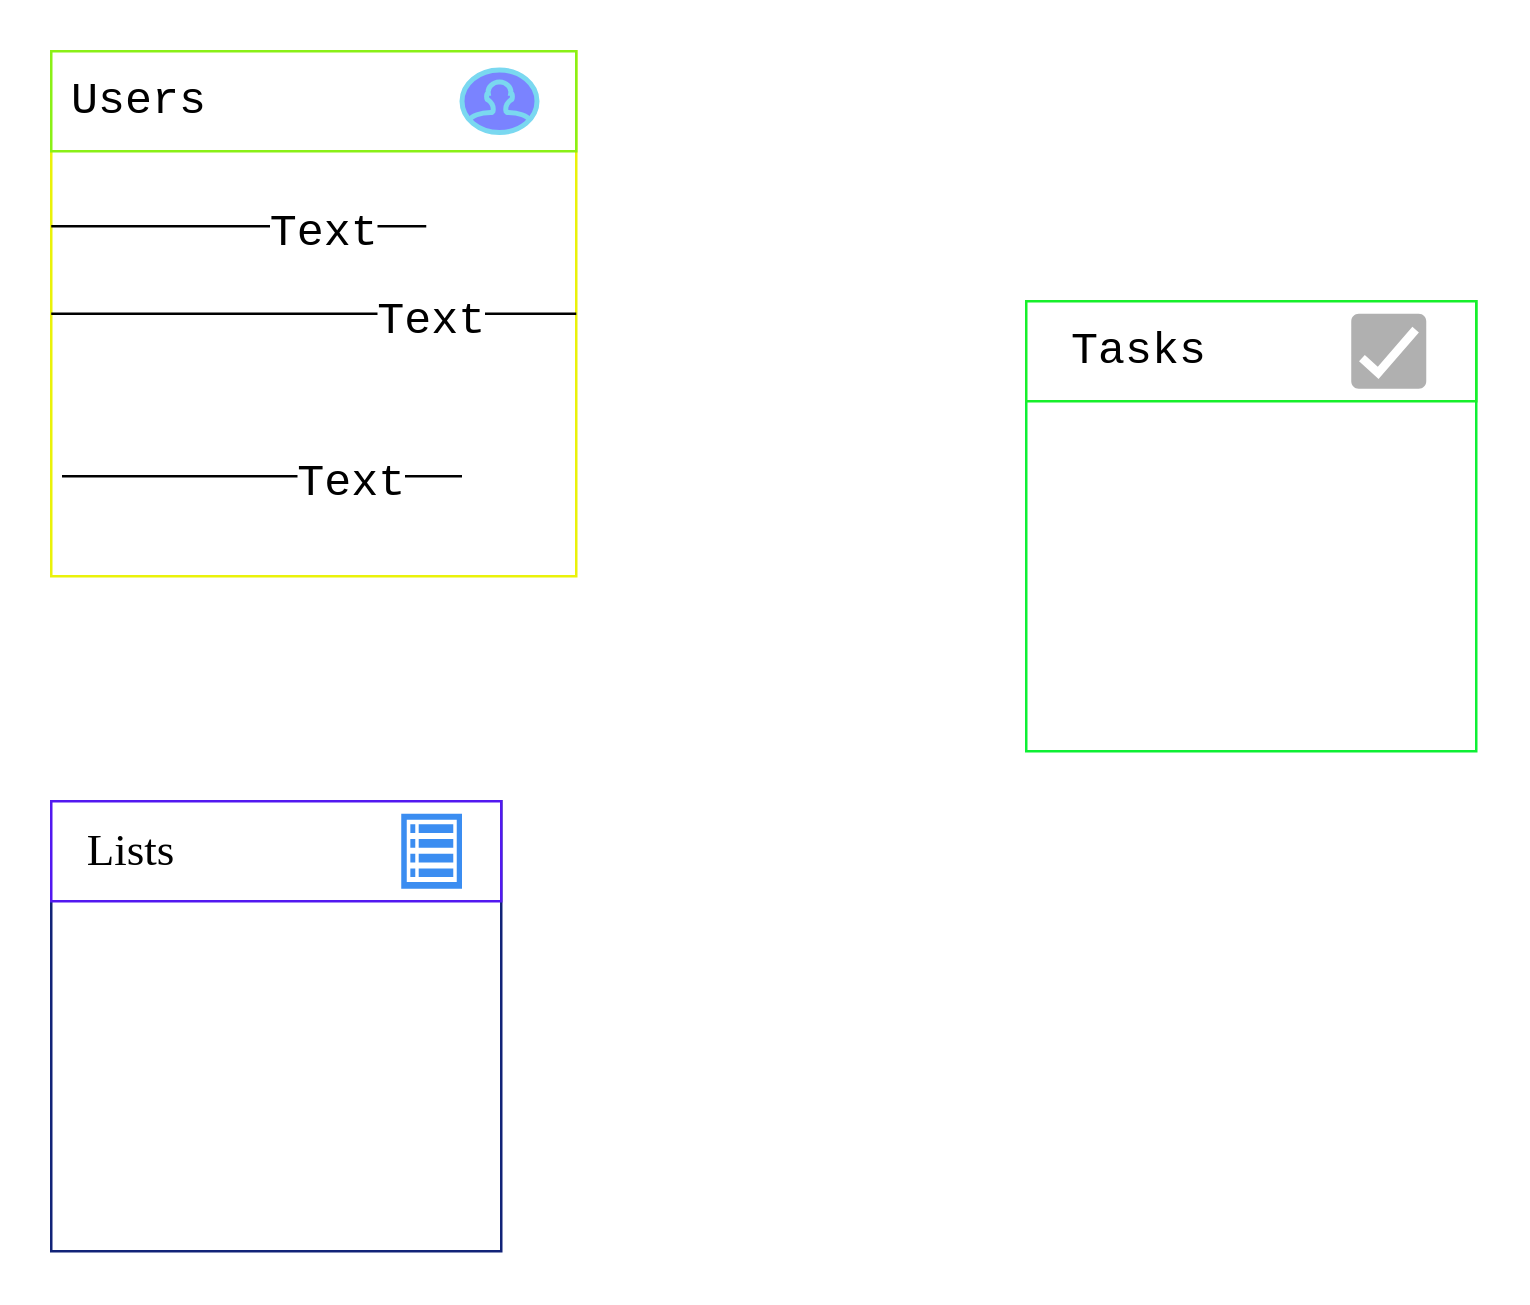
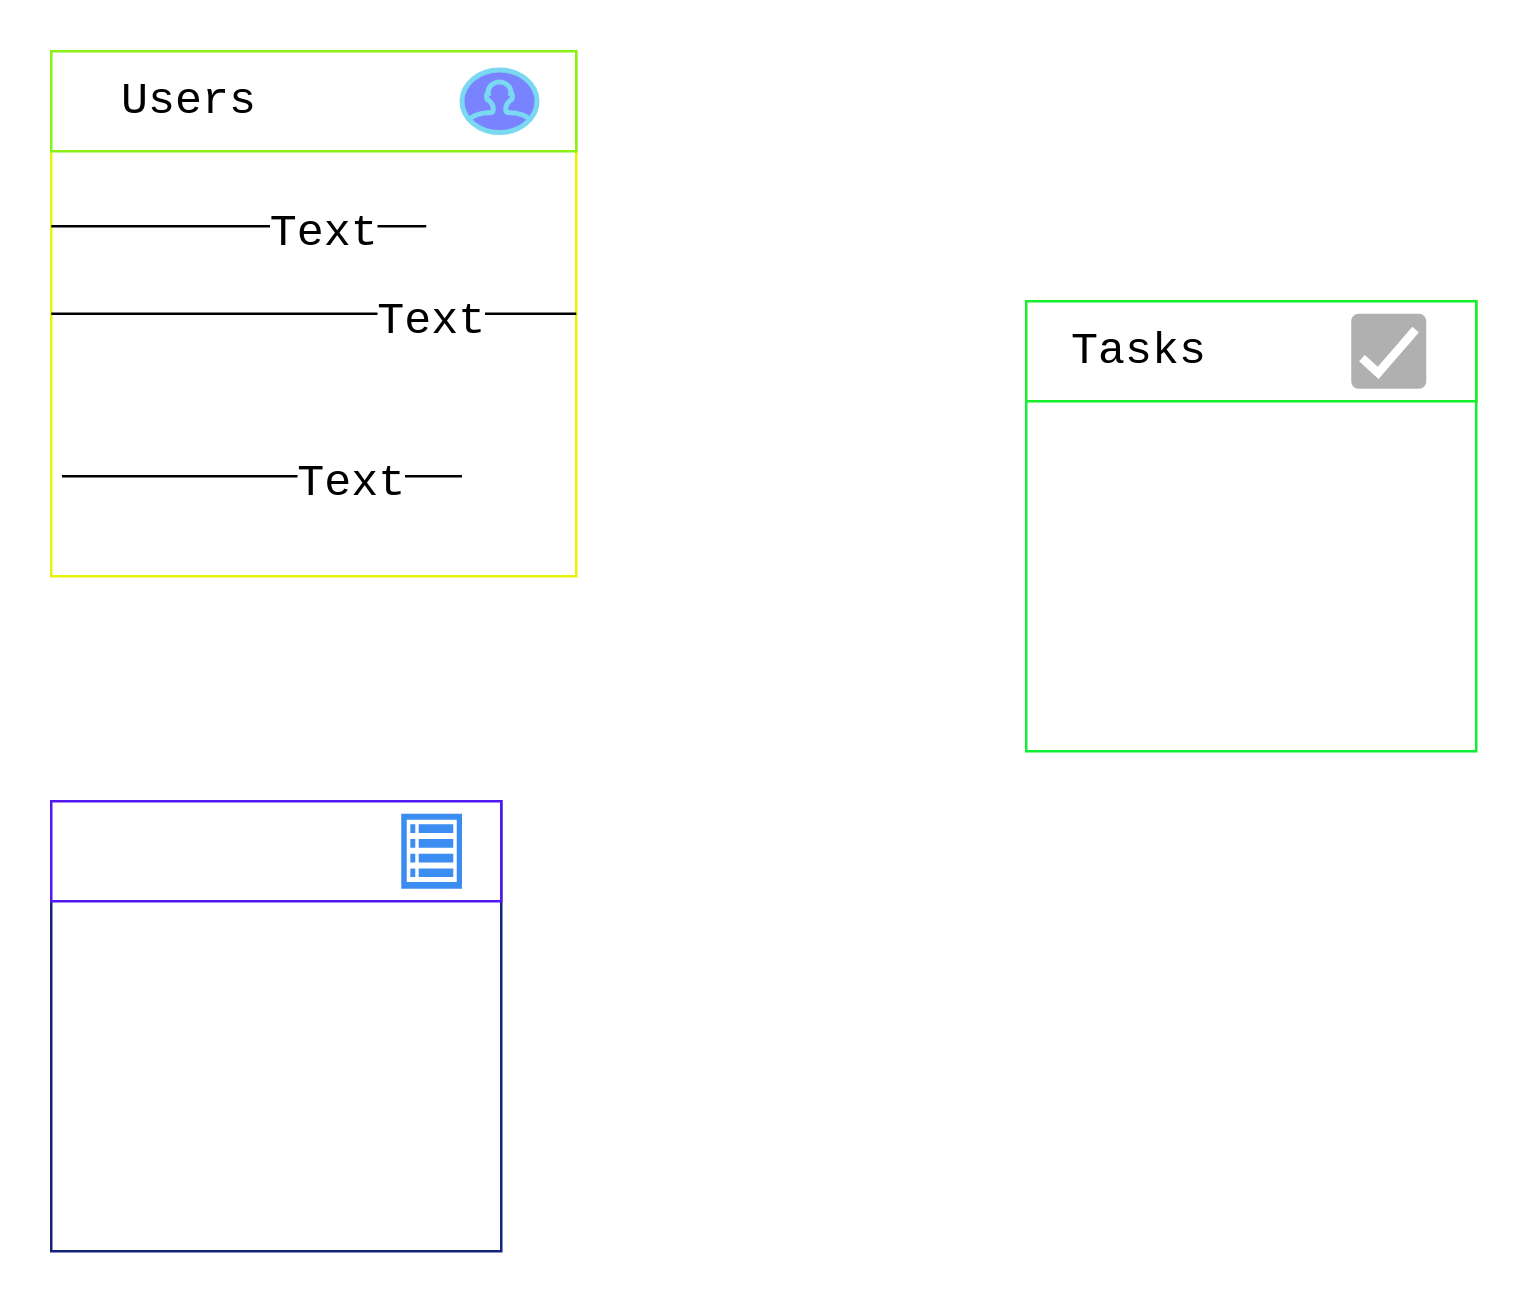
node "Users": moved (126, 101) -> (176, 101)
node "Lists": removed
